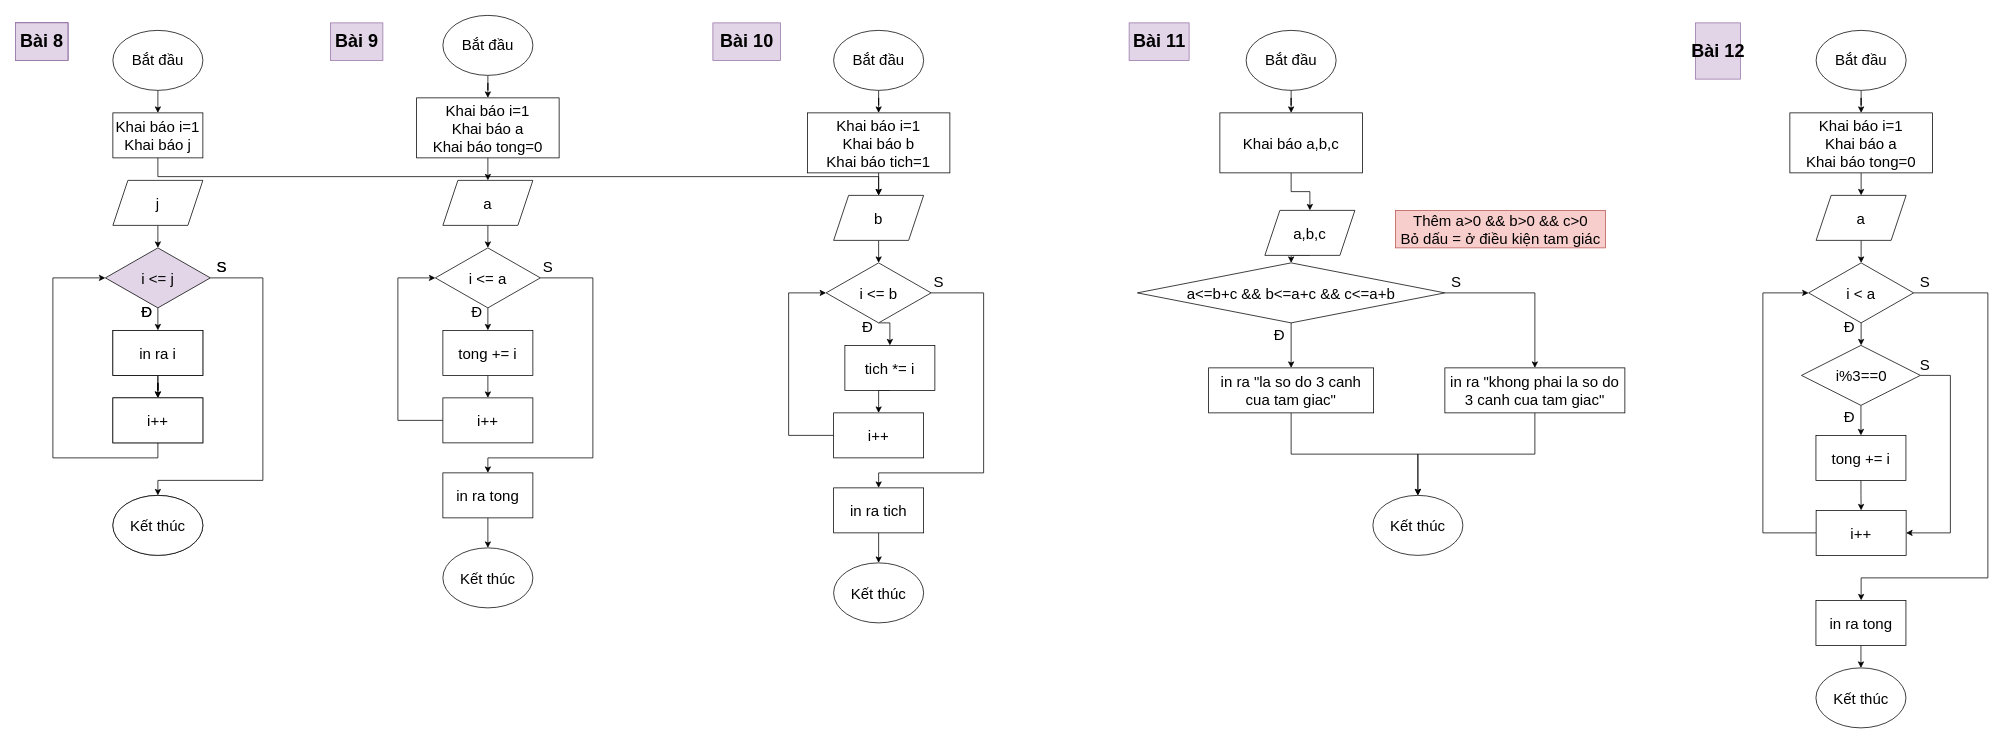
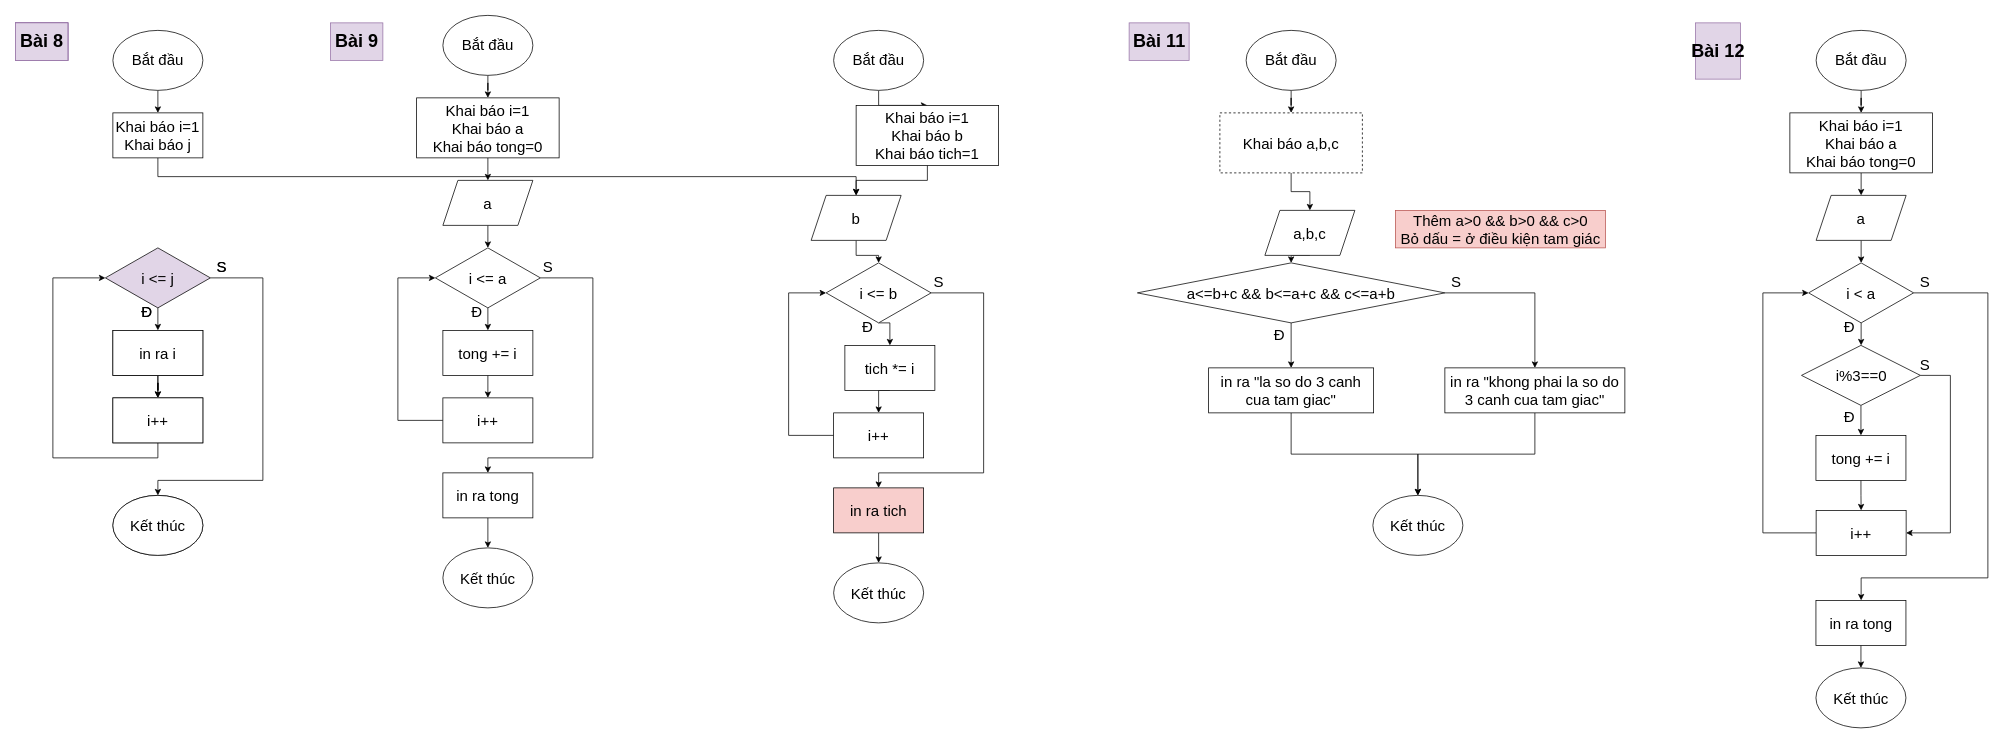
node "Bài 10": removed
node "Khai báo i=1 Khai báo b Khai báo tich=1": moved (879, 143) -> (927, 135)
node "Khai báo a,b,c": style solid -> dashed
node "j": removed
node "b": moved (879, 218) -> (856, 218)
edge "j" -> "i <= j": removed
node "in ra tich": fillcolor #ffffff -> #f8cecc
